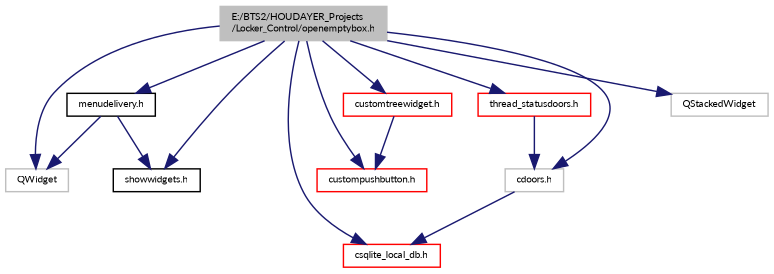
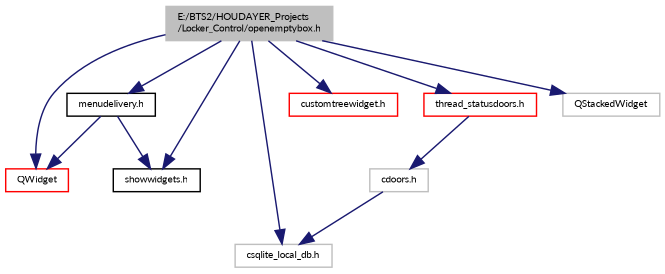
edge "E:/BTS2/HOUDAYER_Projects /Locker_Control/openemptybox.h" -> "cdoors.h": removed
node "QWidget": color grey75 -> red
node "custompushbutton.h": removed
node "csqlite_local_db.h": color red -> grey75
